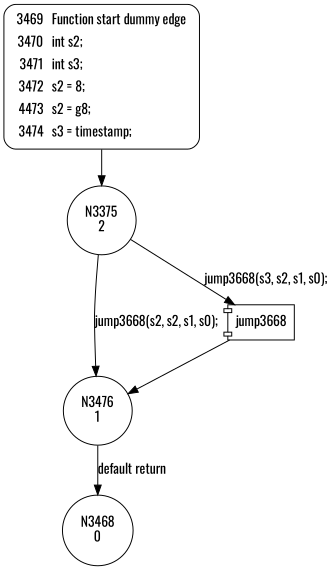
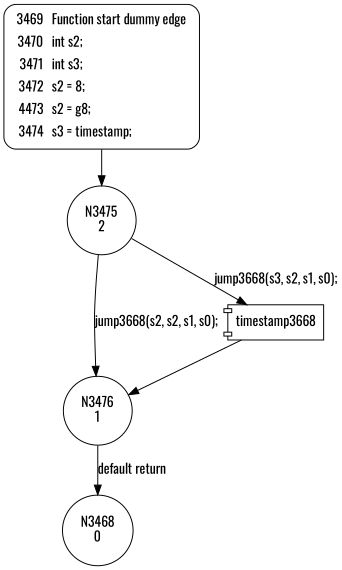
node "N3375 2": label "N3375 2" -> "N3475 2"
node "jump3668": label "jump3668" -> "timestamp3668"
